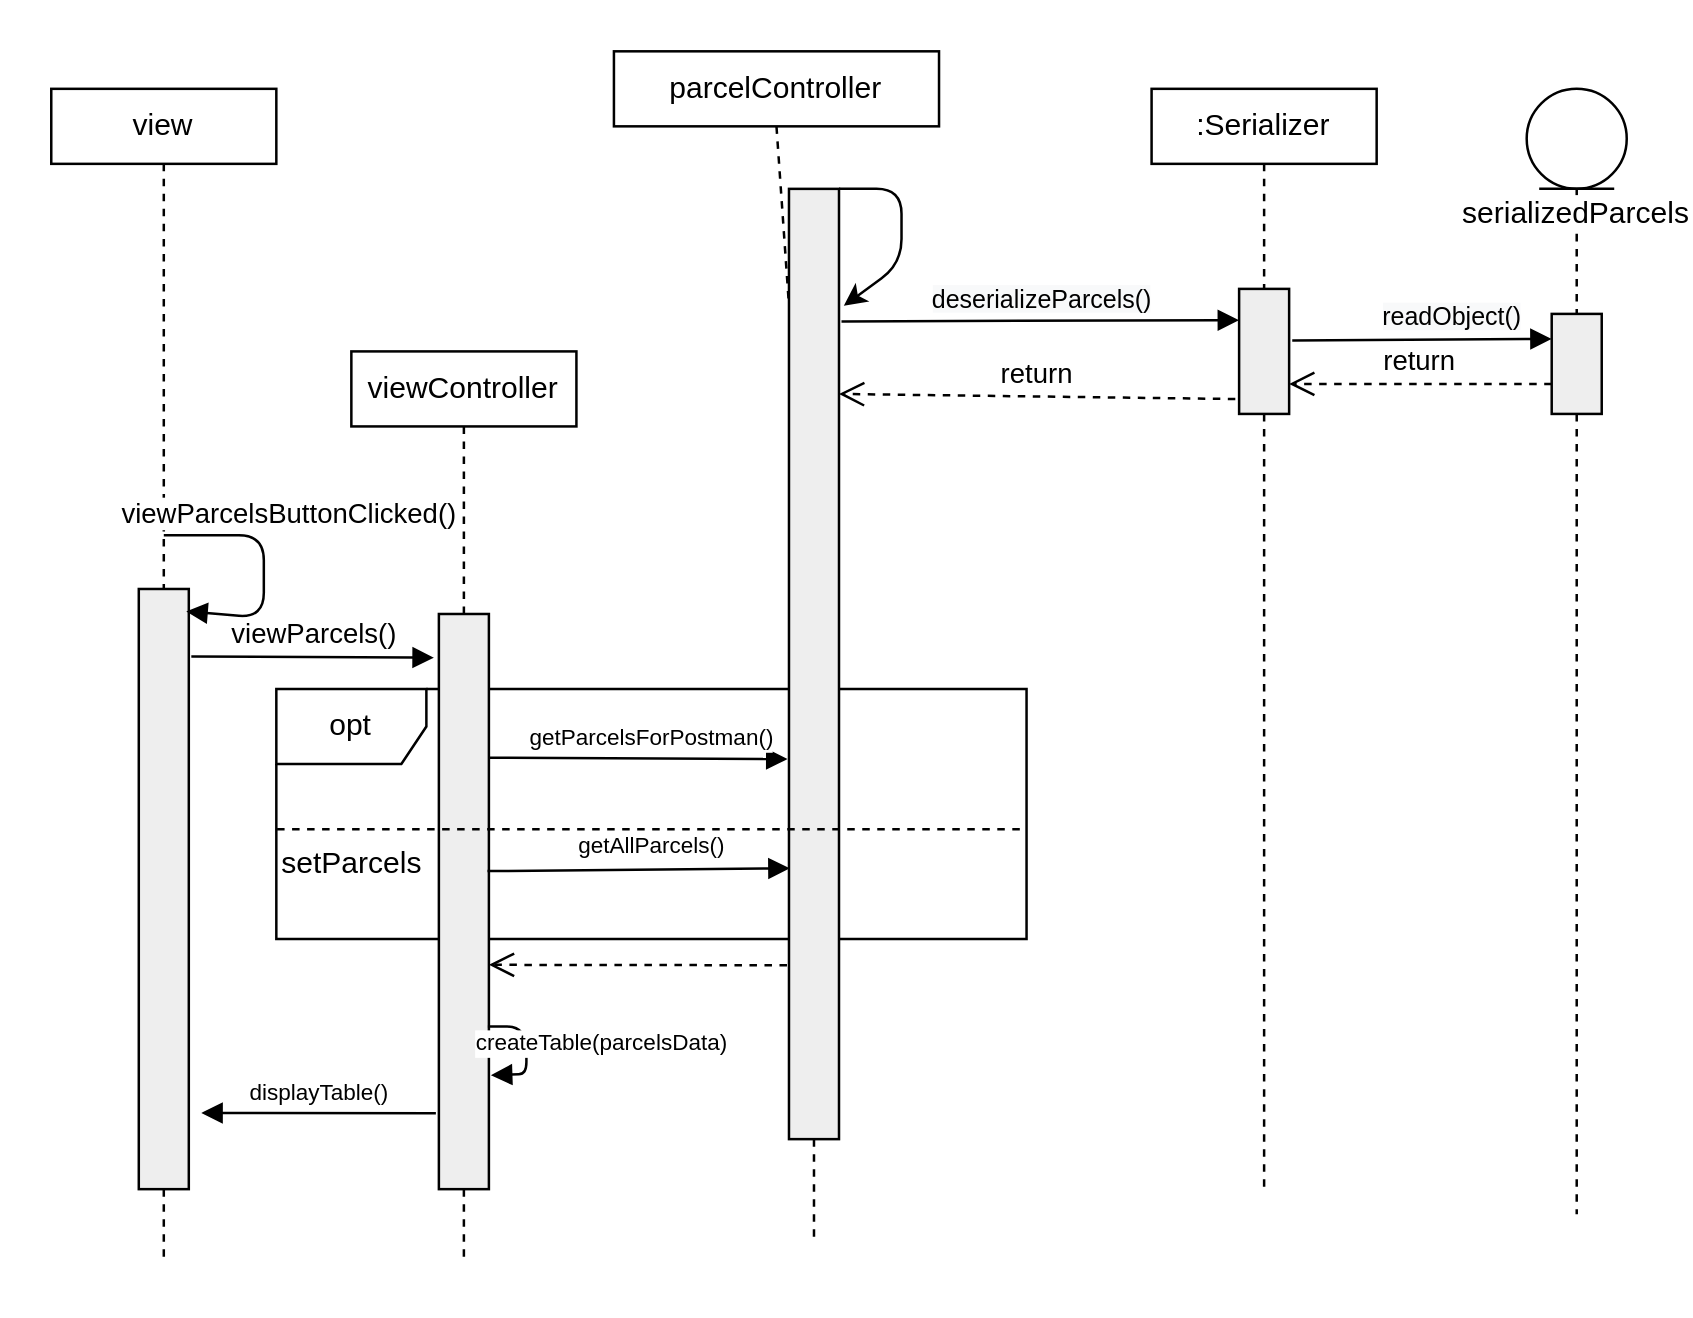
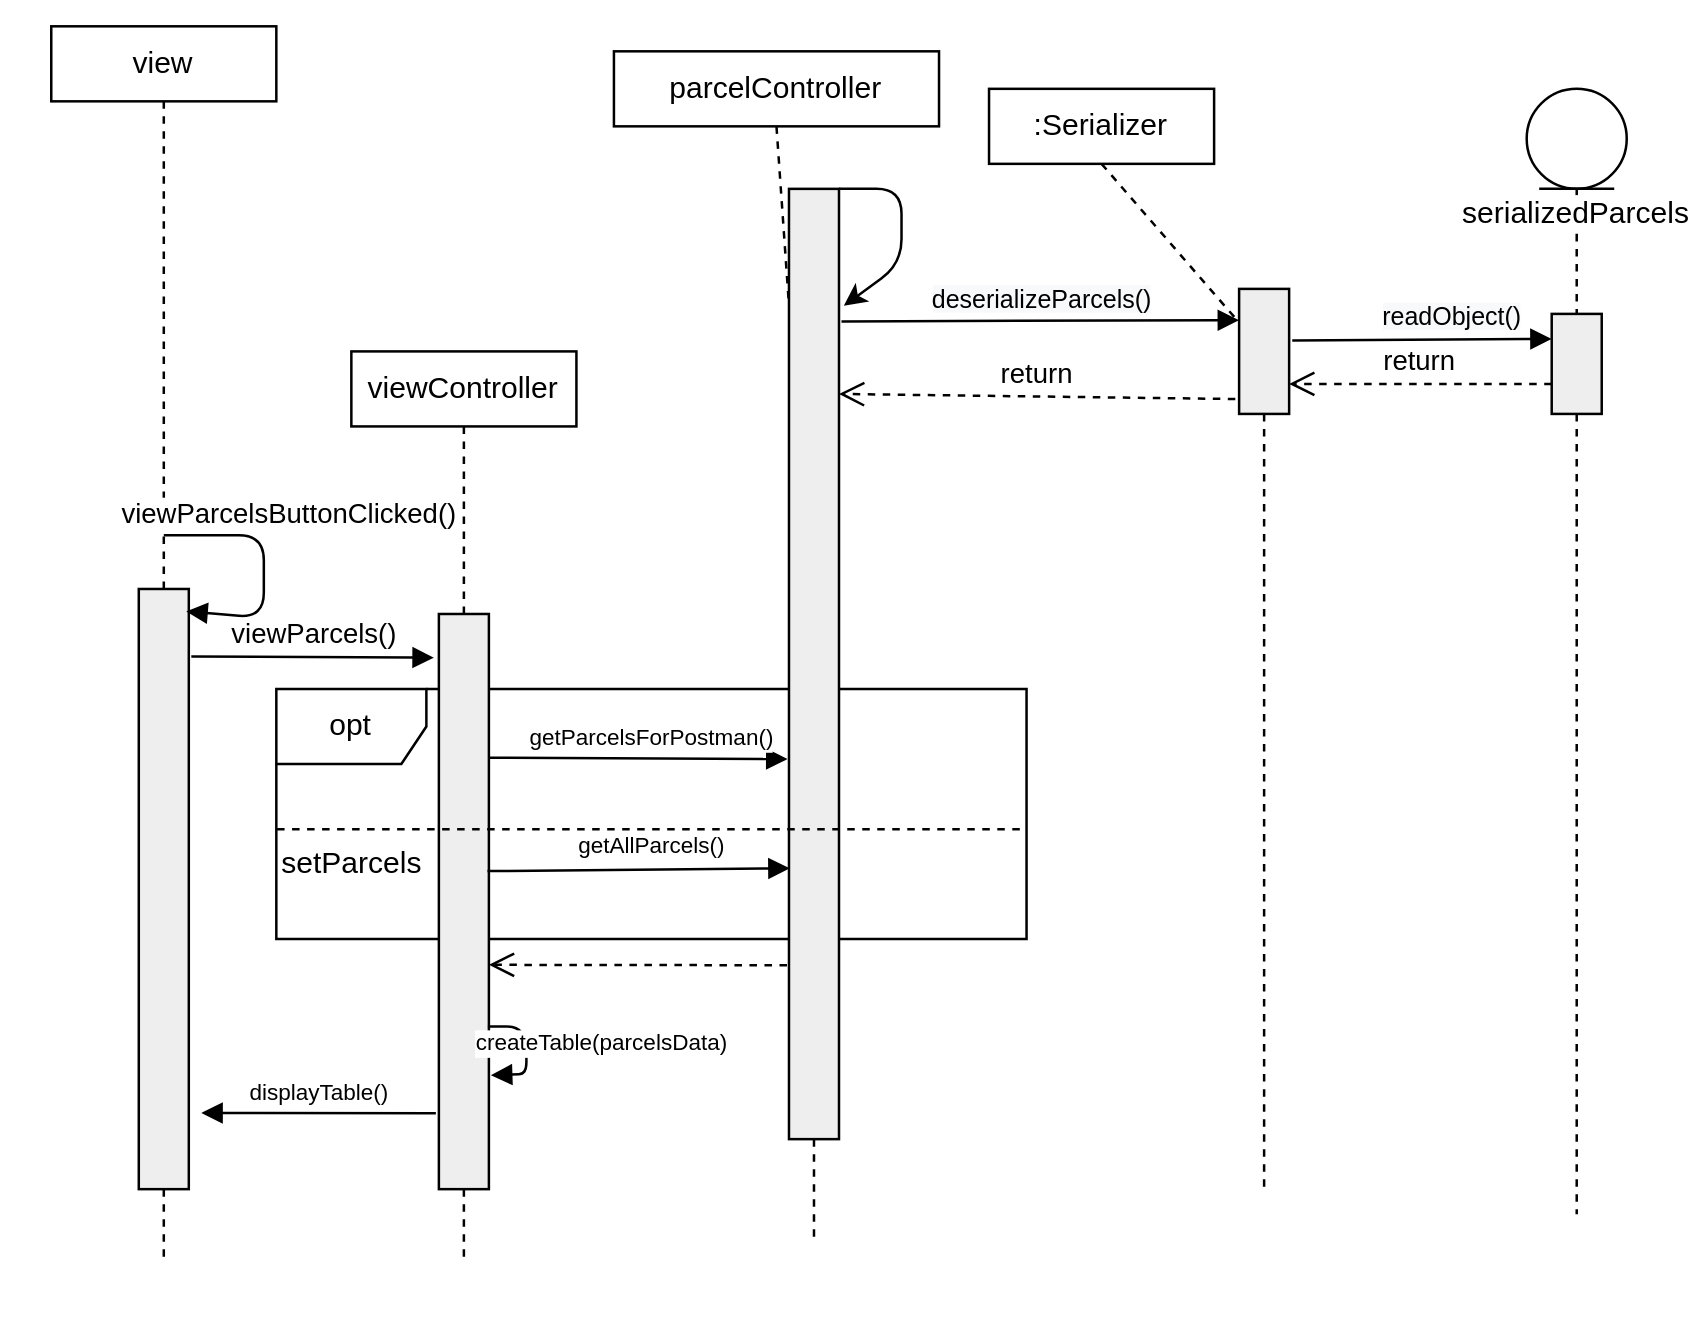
node "view": moved (164, 126) -> (164, 64)
node ":Serializer": moved (1264, 126) -> (1101, 126)
